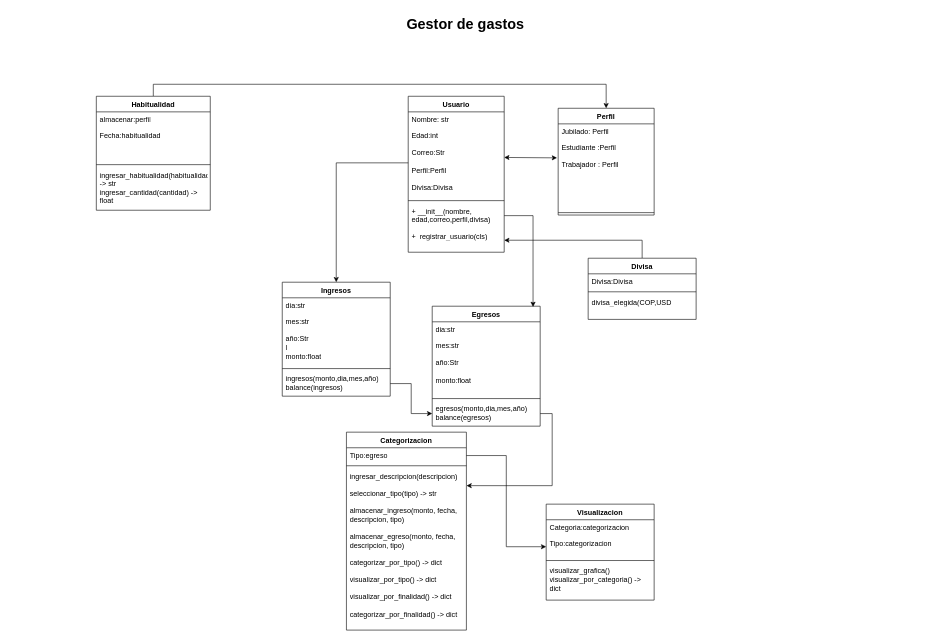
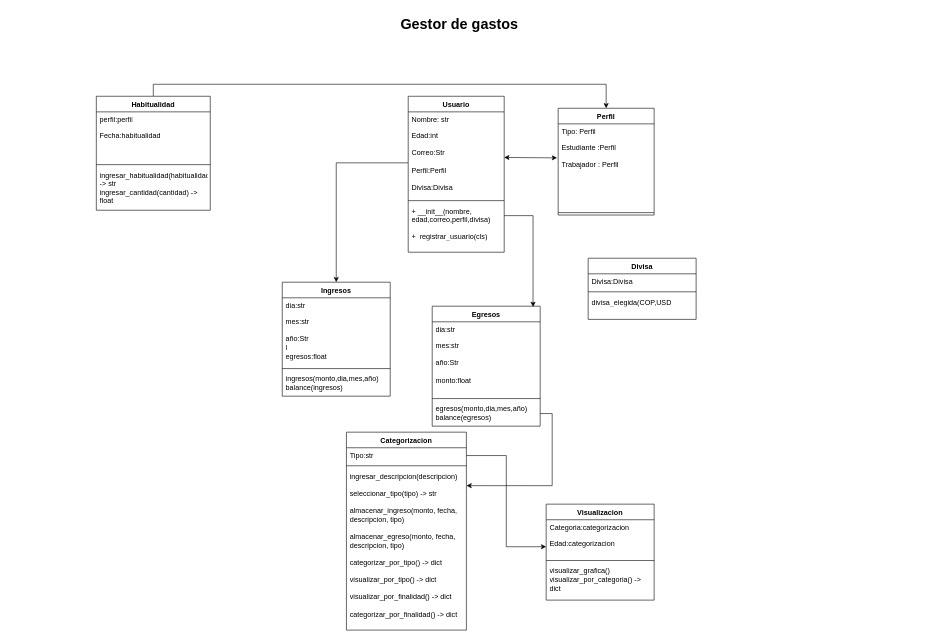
node "Gestor de gastos": moved (465, 24) -> (459, 24)
node "almacenar:perfil": label "almacenar:perfil" -> "perfil:perfil"
node "Jubilado: Perfil": label "Jubilado: Perfil" -> "Tipo: Perfil"
edge "Divisa" -> "+ registrar_usuario(cls)": removed
node "mes:str año:Str l monto:float": label "mes:str año:Str l monto:float" -> "mes:str año:Str l egresos:float"
edge "ingresos(monto,dia,mes,año) balance(ingresos)" -> "egresos(monto,dia,mes,año) balance(egresos)": removed
node "Tipo:egreso": label "Tipo:egreso" -> "Tipo:str"
node "Tipo:categorizacion": label "Tipo:categorizacion" -> "Edad:categorizacion"
